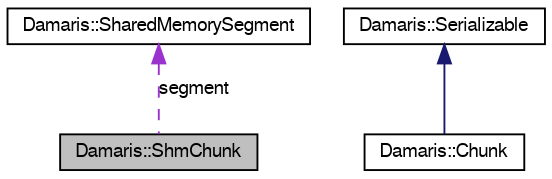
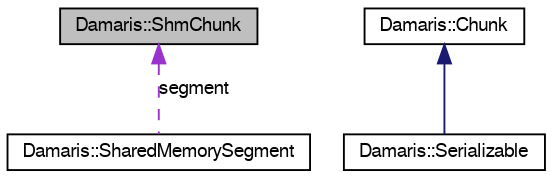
edge "Damaris::ShmChunk" -> "Damaris::SharedMemorySegment": reversed
edge "Damaris::Chunk" -> "Damaris::Serializable": reversed
